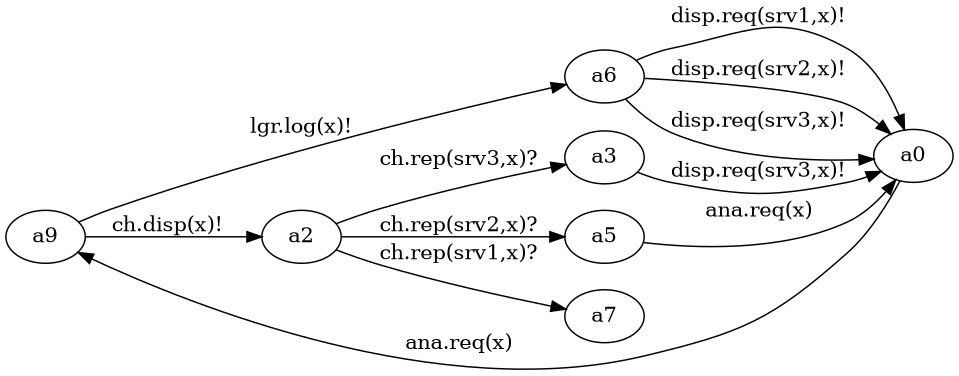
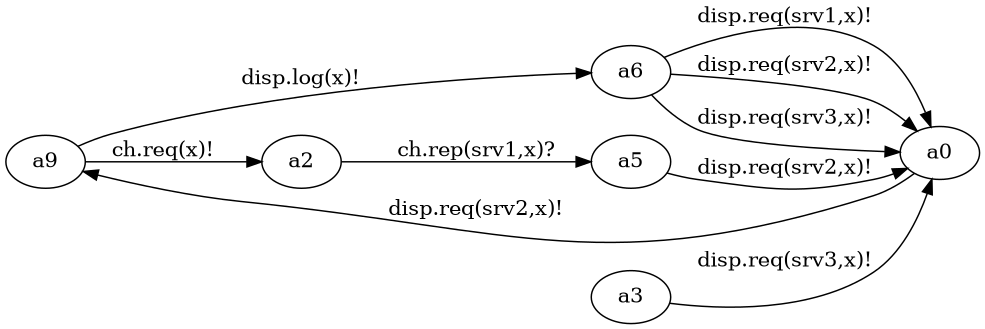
edge "a9" -> "a6": label "lgr.log(x)!" -> "disp.log(x)!"
edge "a2" -> "a3": removed, label "ch.rep(srv3,x)?"
edge "a5" -> "a0": label "ana.req(x)" -> "disp.req(srv2,x)!"
edge "a9" -> "a2": label "ch.disp(x)!" -> "ch.req(x)!"
edge "a2" -> "a5": label "ch.rep(srv2,x)?" -> "ch.rep(srv1,x)?"
node "a7": removed
edge "a0" -> "a9": label "ana.req(x)" -> "disp.req(srv2,x)!"
